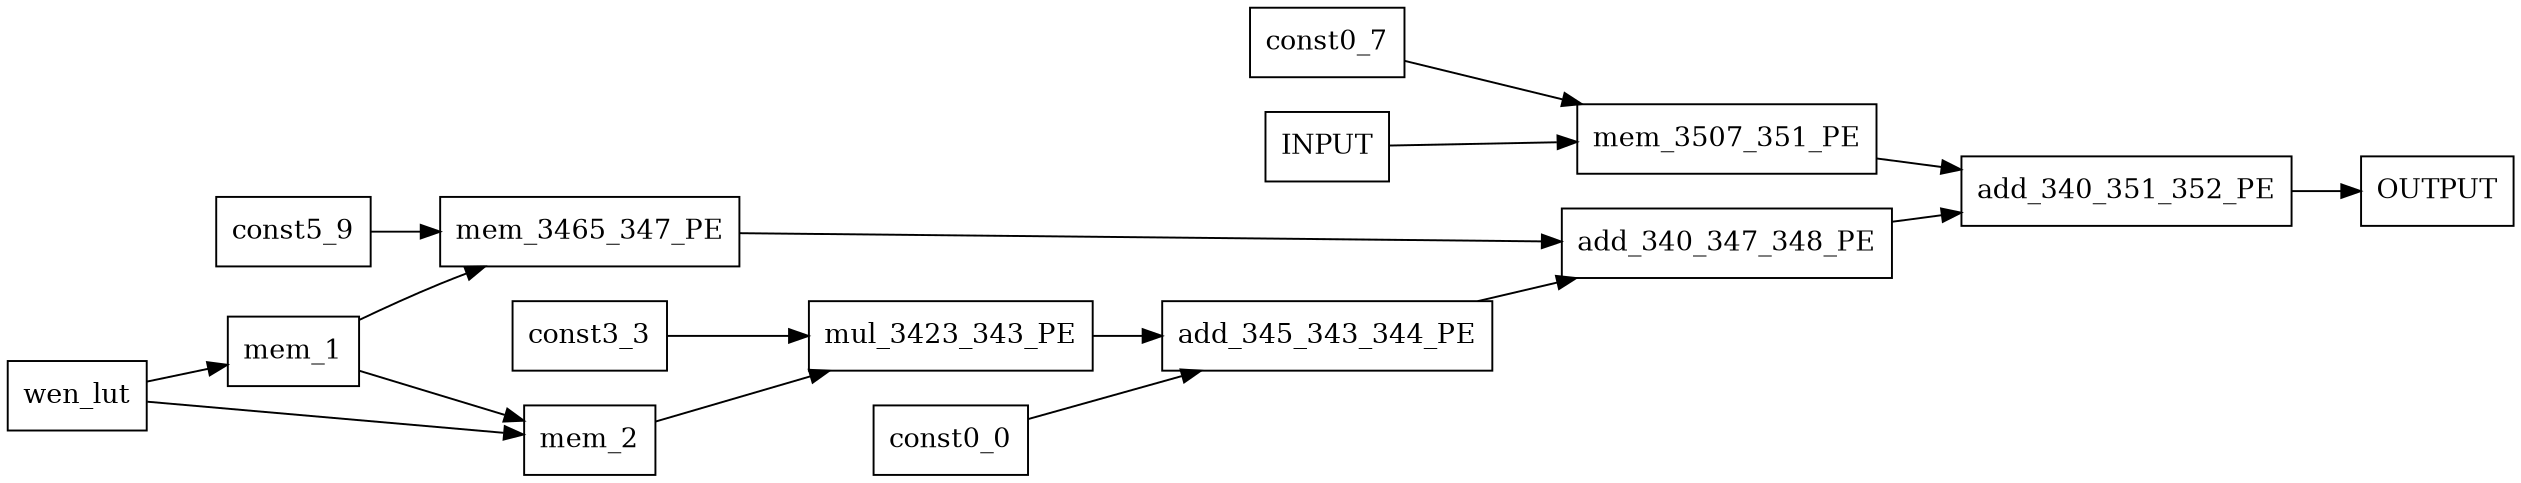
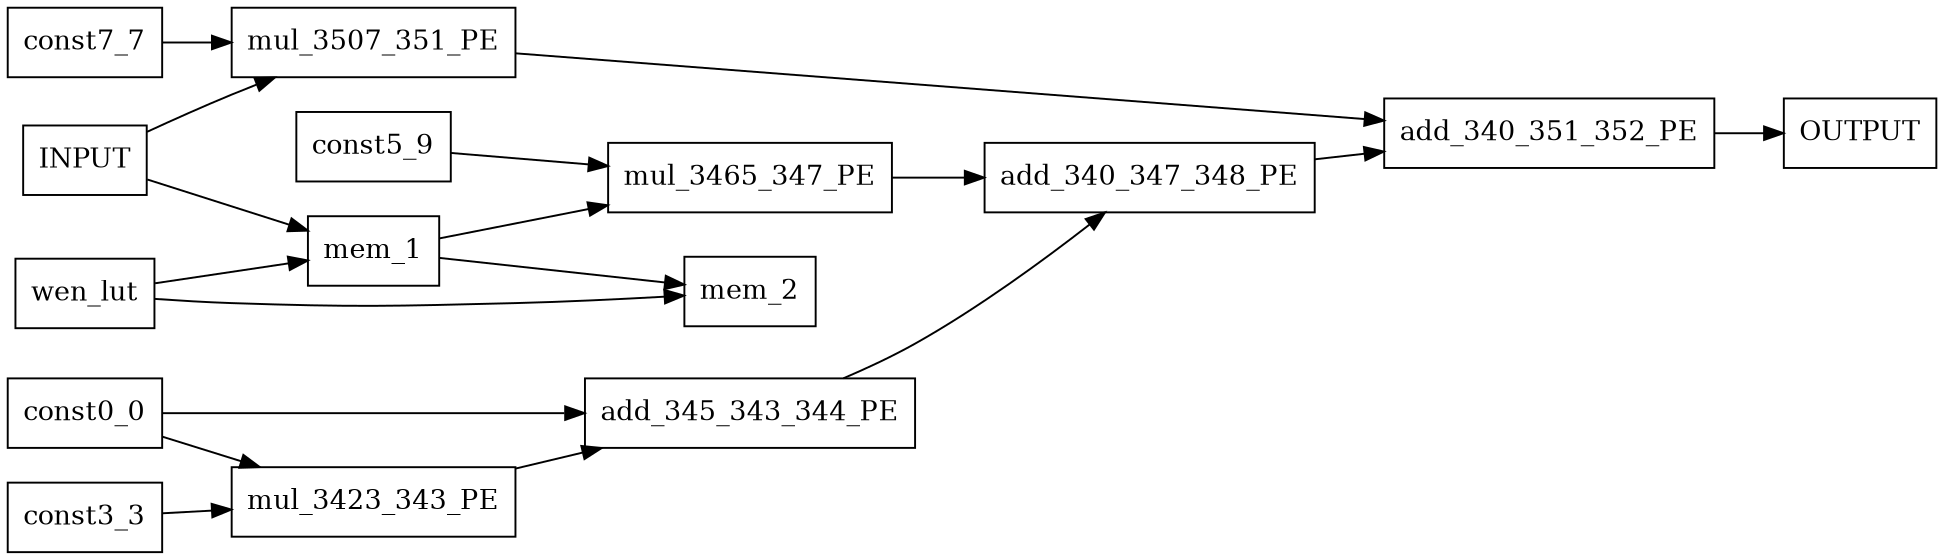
node "const0_7": label "const0_7" -> "const7_7"
node "mem_3507_351_PE": label "mem_3507_351_PE" -> "mul_3507_351_PE"
edge "INPUT" -> "mem_1": added
node "mem_3465_347_PE": label "mem_3465_347_PE" -> "mul_3465_347_PE"
edge "mem_2" -> "mul_3423_343_PE": now "const0_0" -> "mul_3423_343_PE"
